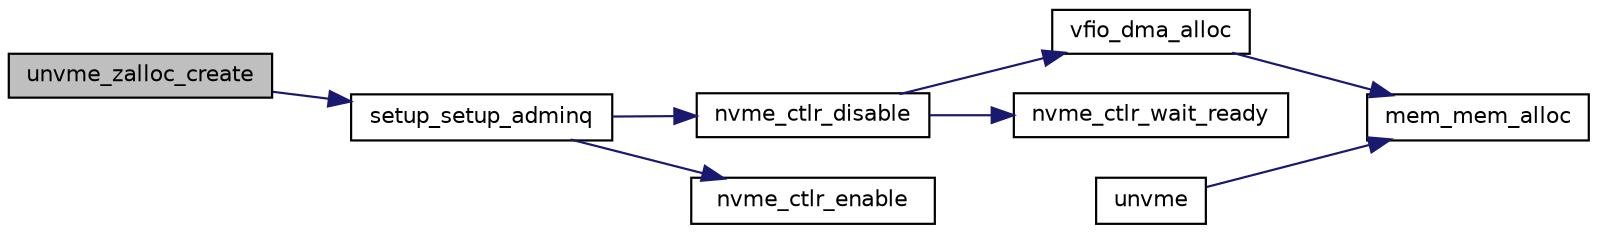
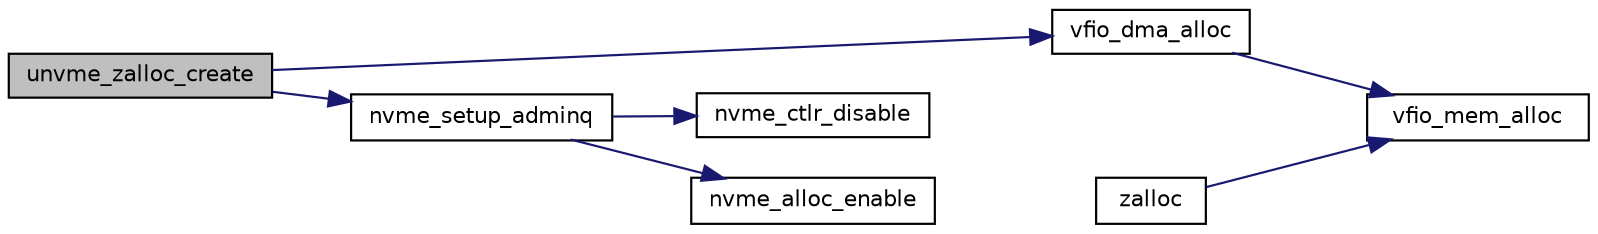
edge "nvme_ctlr_disable" -> "vfio_dma_alloc": now "unvme_zalloc_create" -> "vfio_dma_alloc"
node "nvme_ctlr_wait_ready": removed
node "setup_setup_adminq": label "setup_setup_adminq" -> "nvme_setup_adminq"
node "mem_mem_alloc": label "mem_mem_alloc" -> "vfio_mem_alloc"
node "nvme_ctlr_enable": label "nvme_ctlr_enable" -> "nvme_alloc_enable"
node "unvme": label "unvme" -> "zalloc"
